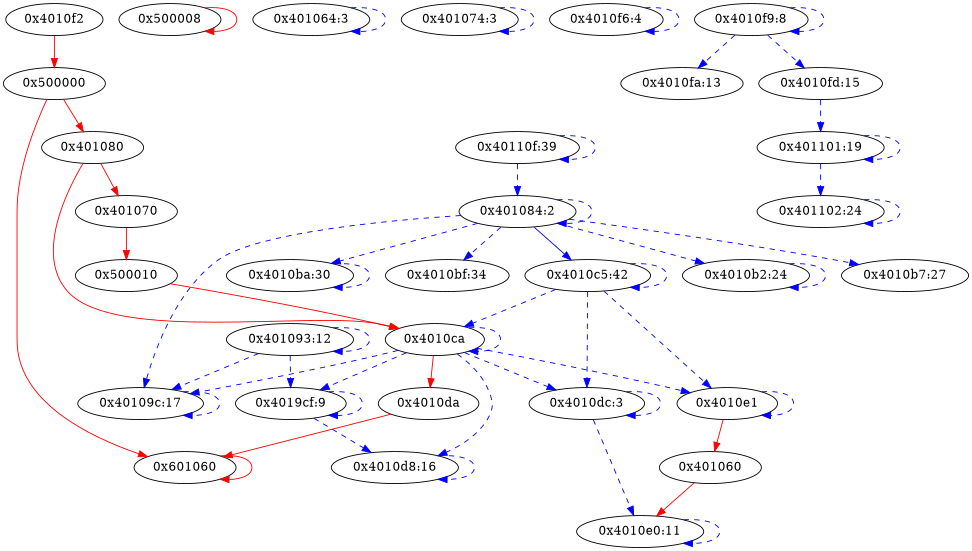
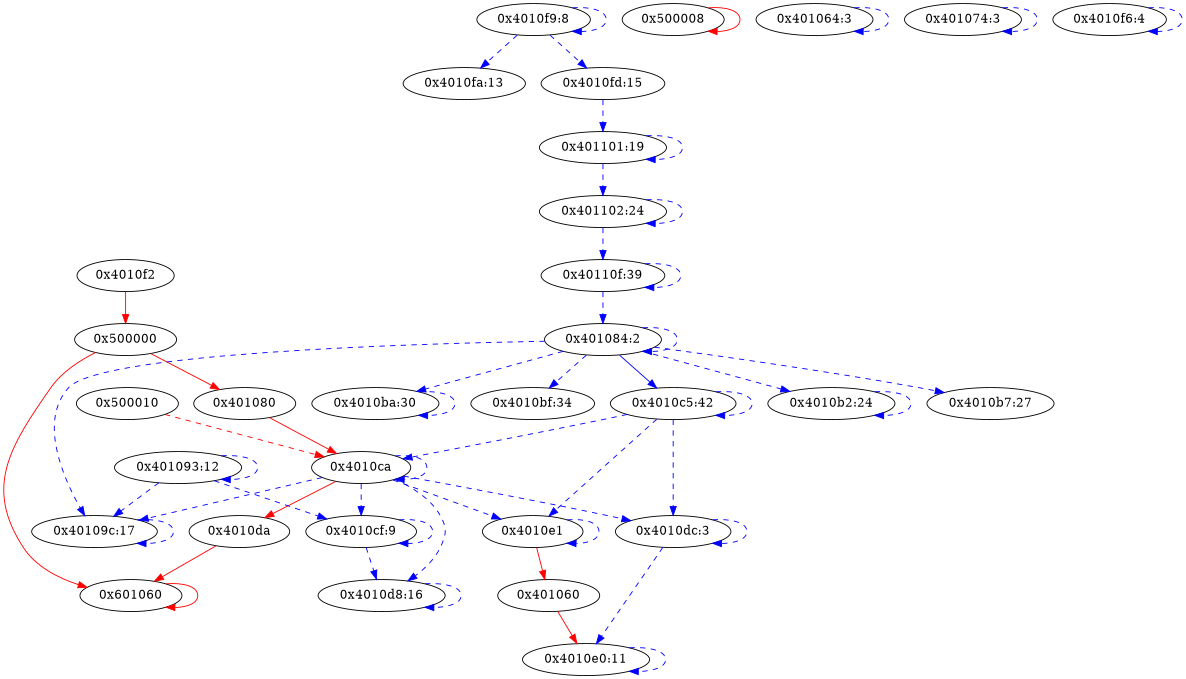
node "0x401070": removed
edge "0x401102:24" -> "0x40110f:39": added
edge "0x500010" -> "0x4010ca": style solid -> dashed
node "0x4019cf:9": label "0x4019cf:9" -> "0x4010cf:9"
